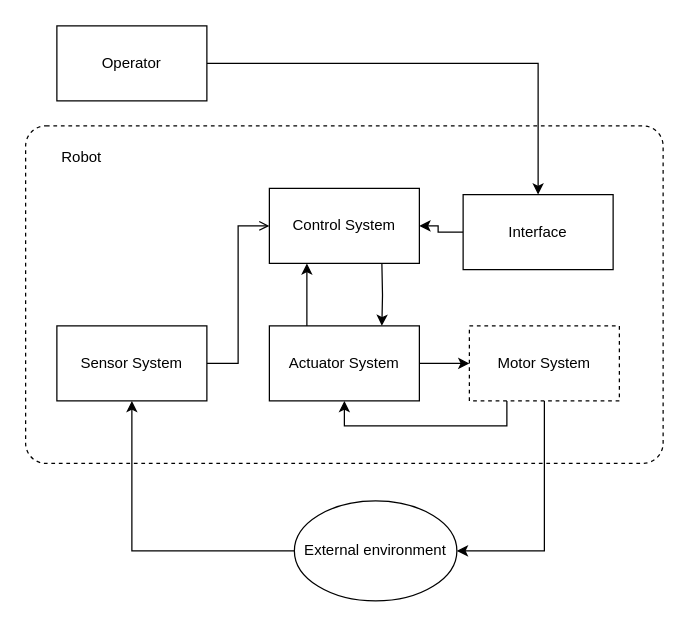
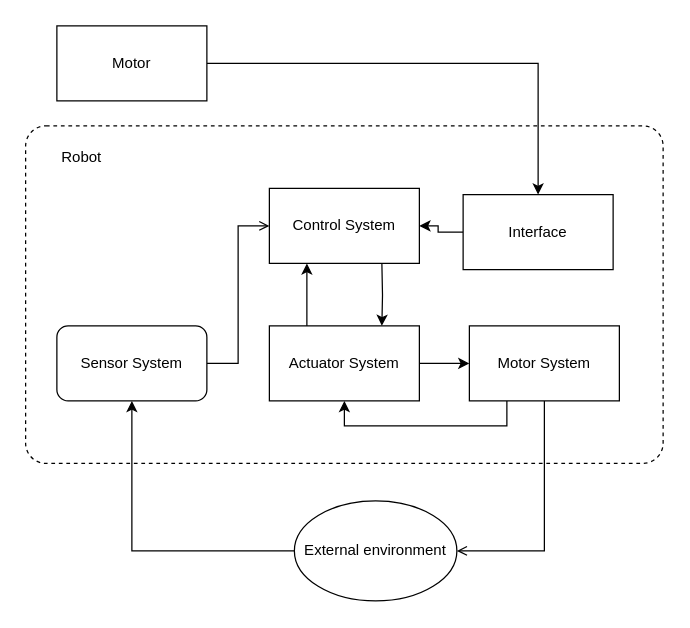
node "Operator": label "Operator" -> "Motor"
node "Sensor System": shape rectangle -> rounded rectangle
node "Motor System": style dashed -> solid
edge "Motor System" -> "External environment": arrowhead classic -> open
